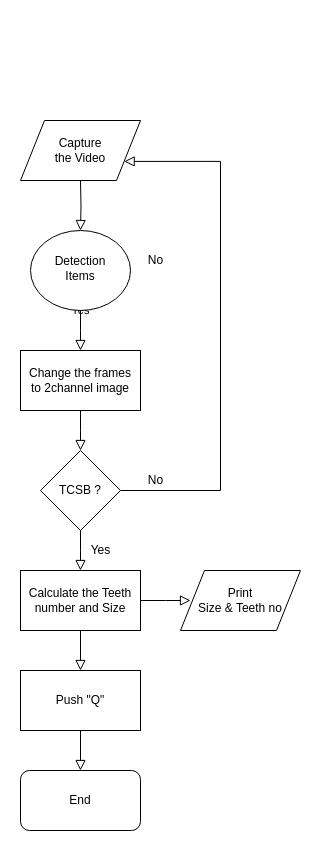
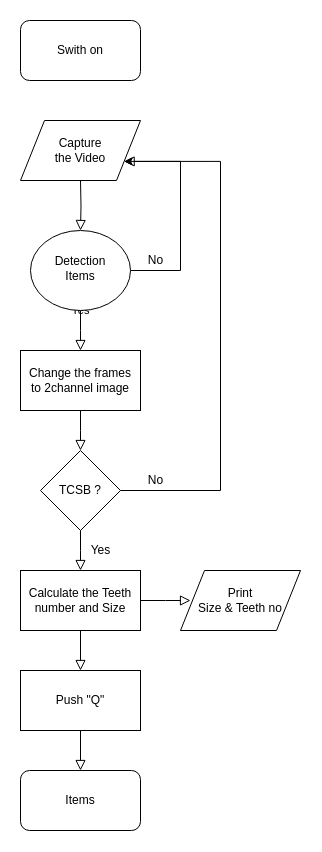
node "Swith on": added
edge "Detection Items" -> "Capture the Video": added
node "End": label "End" -> "Items"
